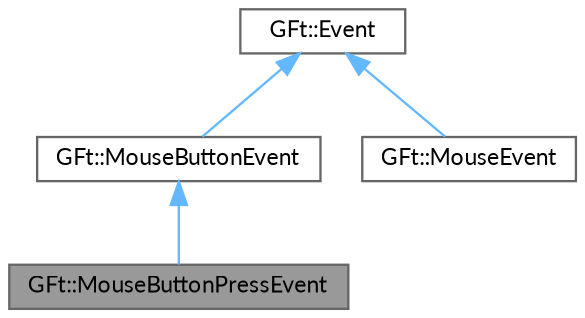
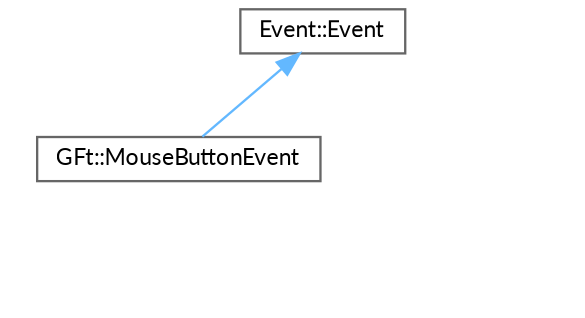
node "GFt::Event": label "GFt::Event" -> "Event::Event"
node "GFt::MouseEvent": removed
node "GFt::MouseButtonPressEvent": removed
